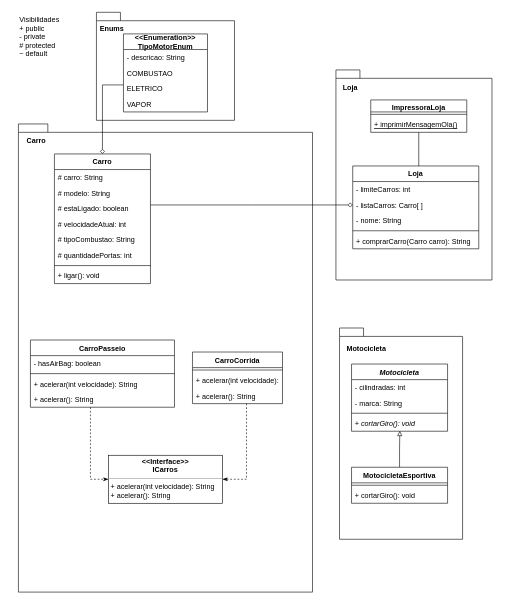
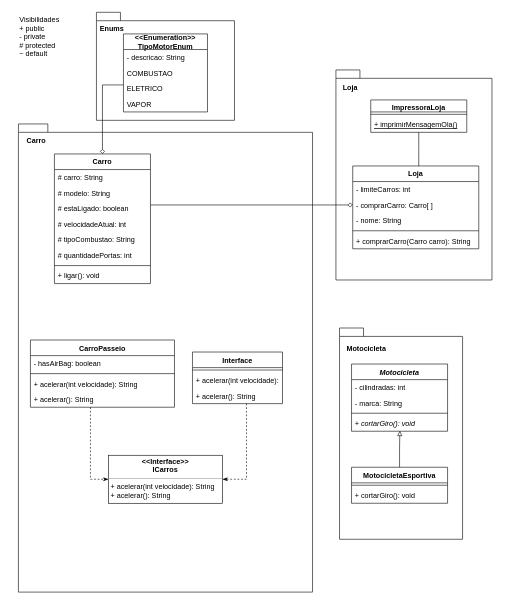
node "- listaCarros: Carro[ ]": label "- listaCarros: Carro[ ]" -> "- comprarCarro: Carro[ ]"
node "CarroCorrida": label "CarroCorrida" -> "Interface"
